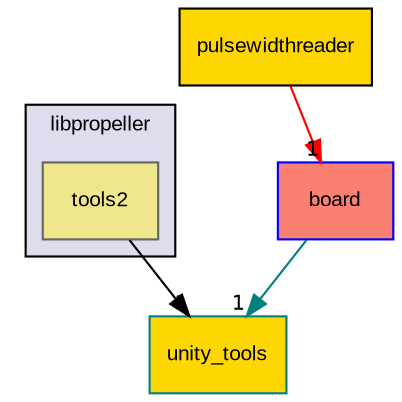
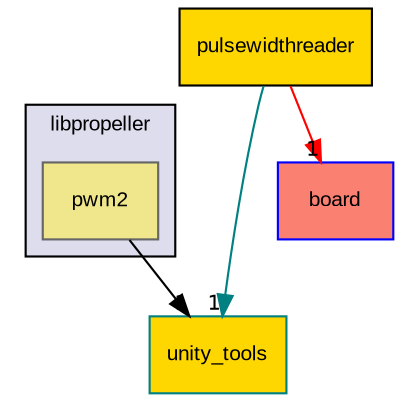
node "tools2": label "tools2" -> "pwm2"
edge "board" -> "unity_tools": now "pulsewidthreader" -> "unity_tools"
